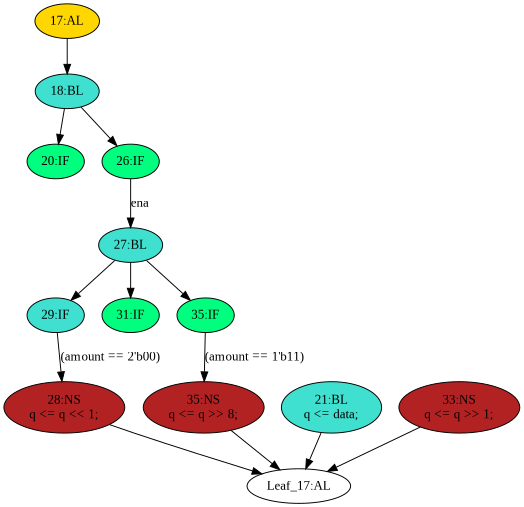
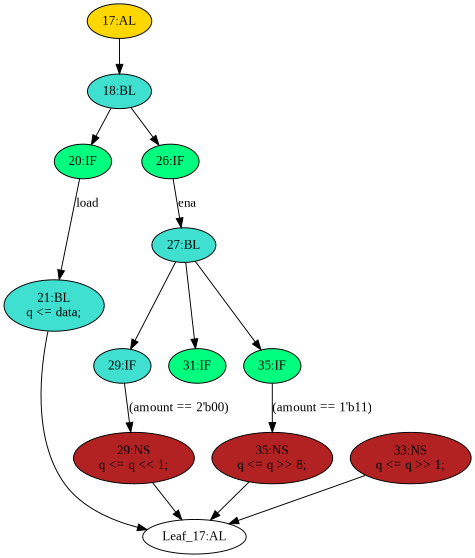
edge "20:IF" -> "21:BL q <= data;": added, label "load"
node "28:NS q <= q << 1;": label "28:NS q <= q << 1;" -> "29:NS q <= q << 1;"
